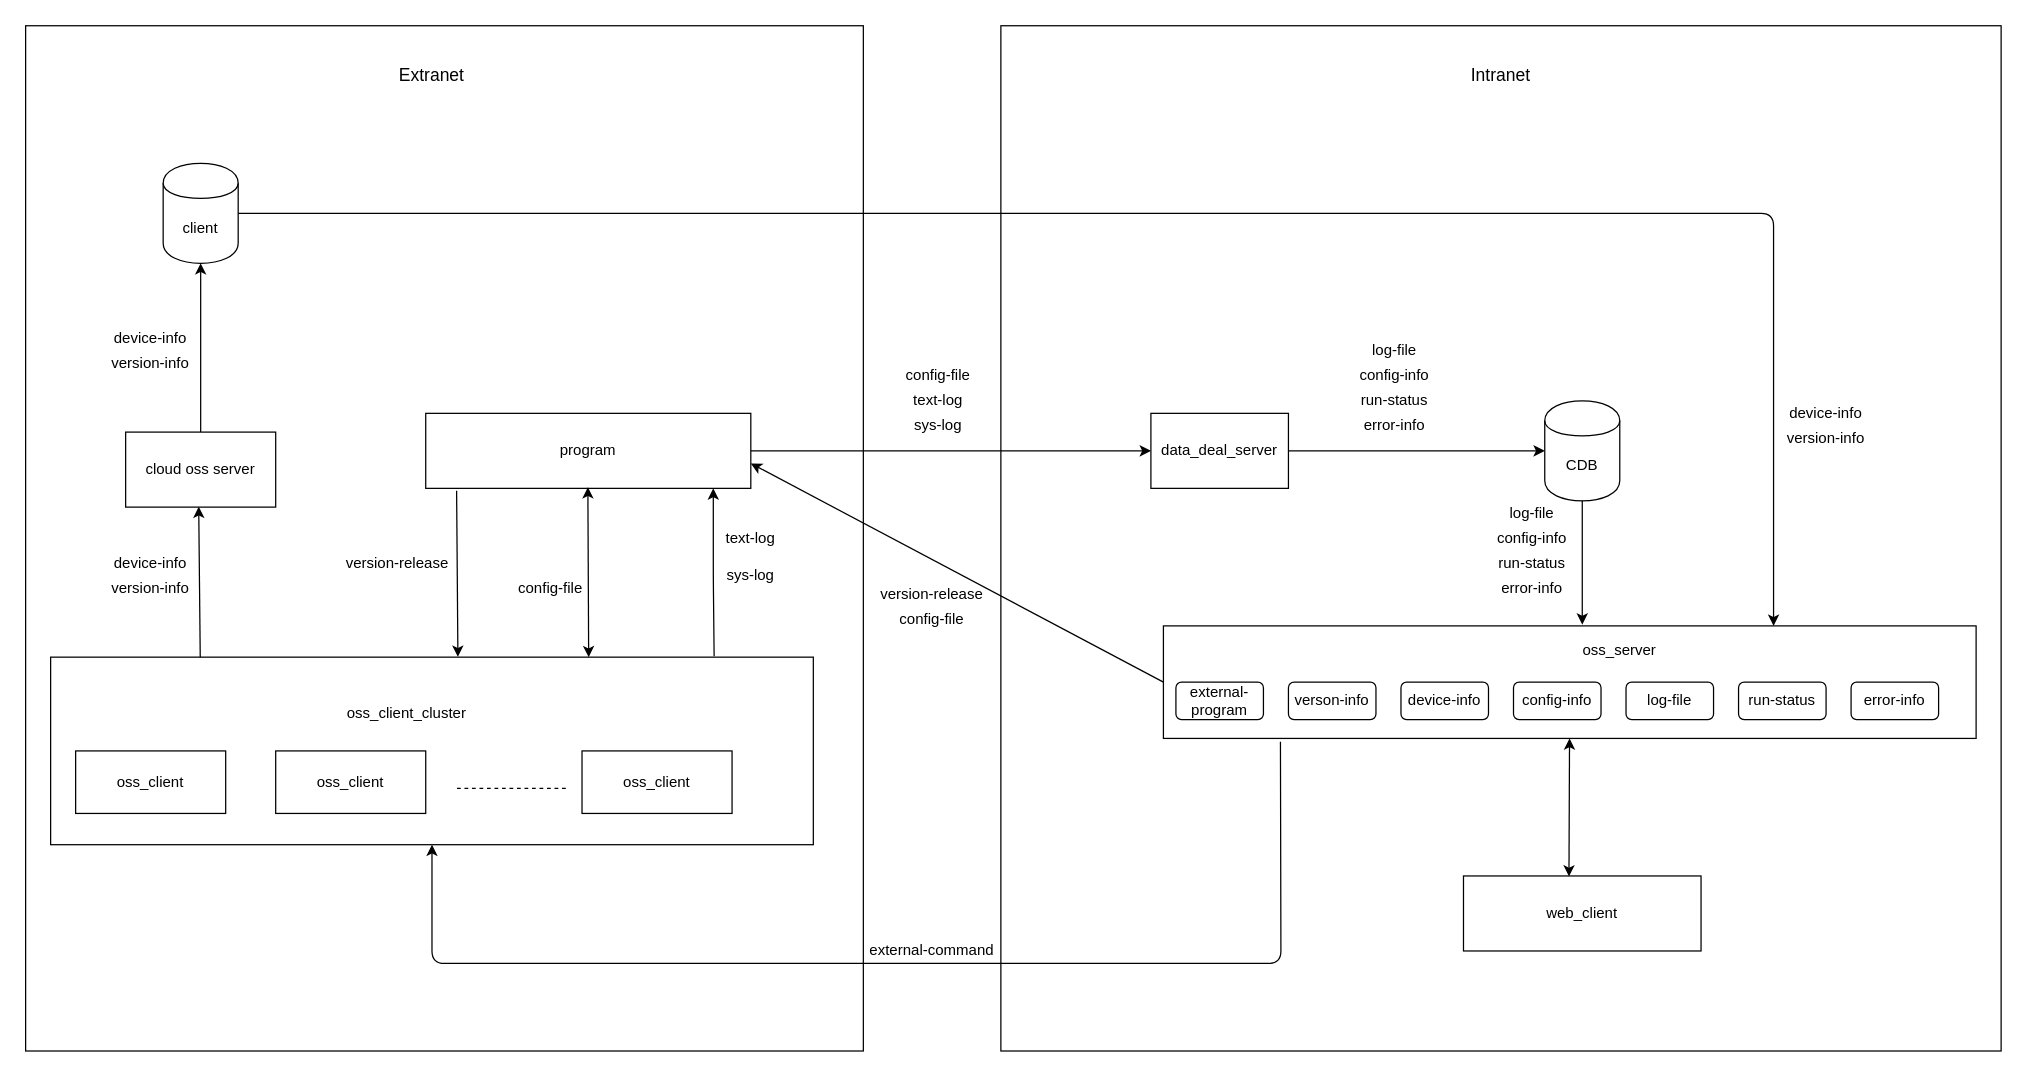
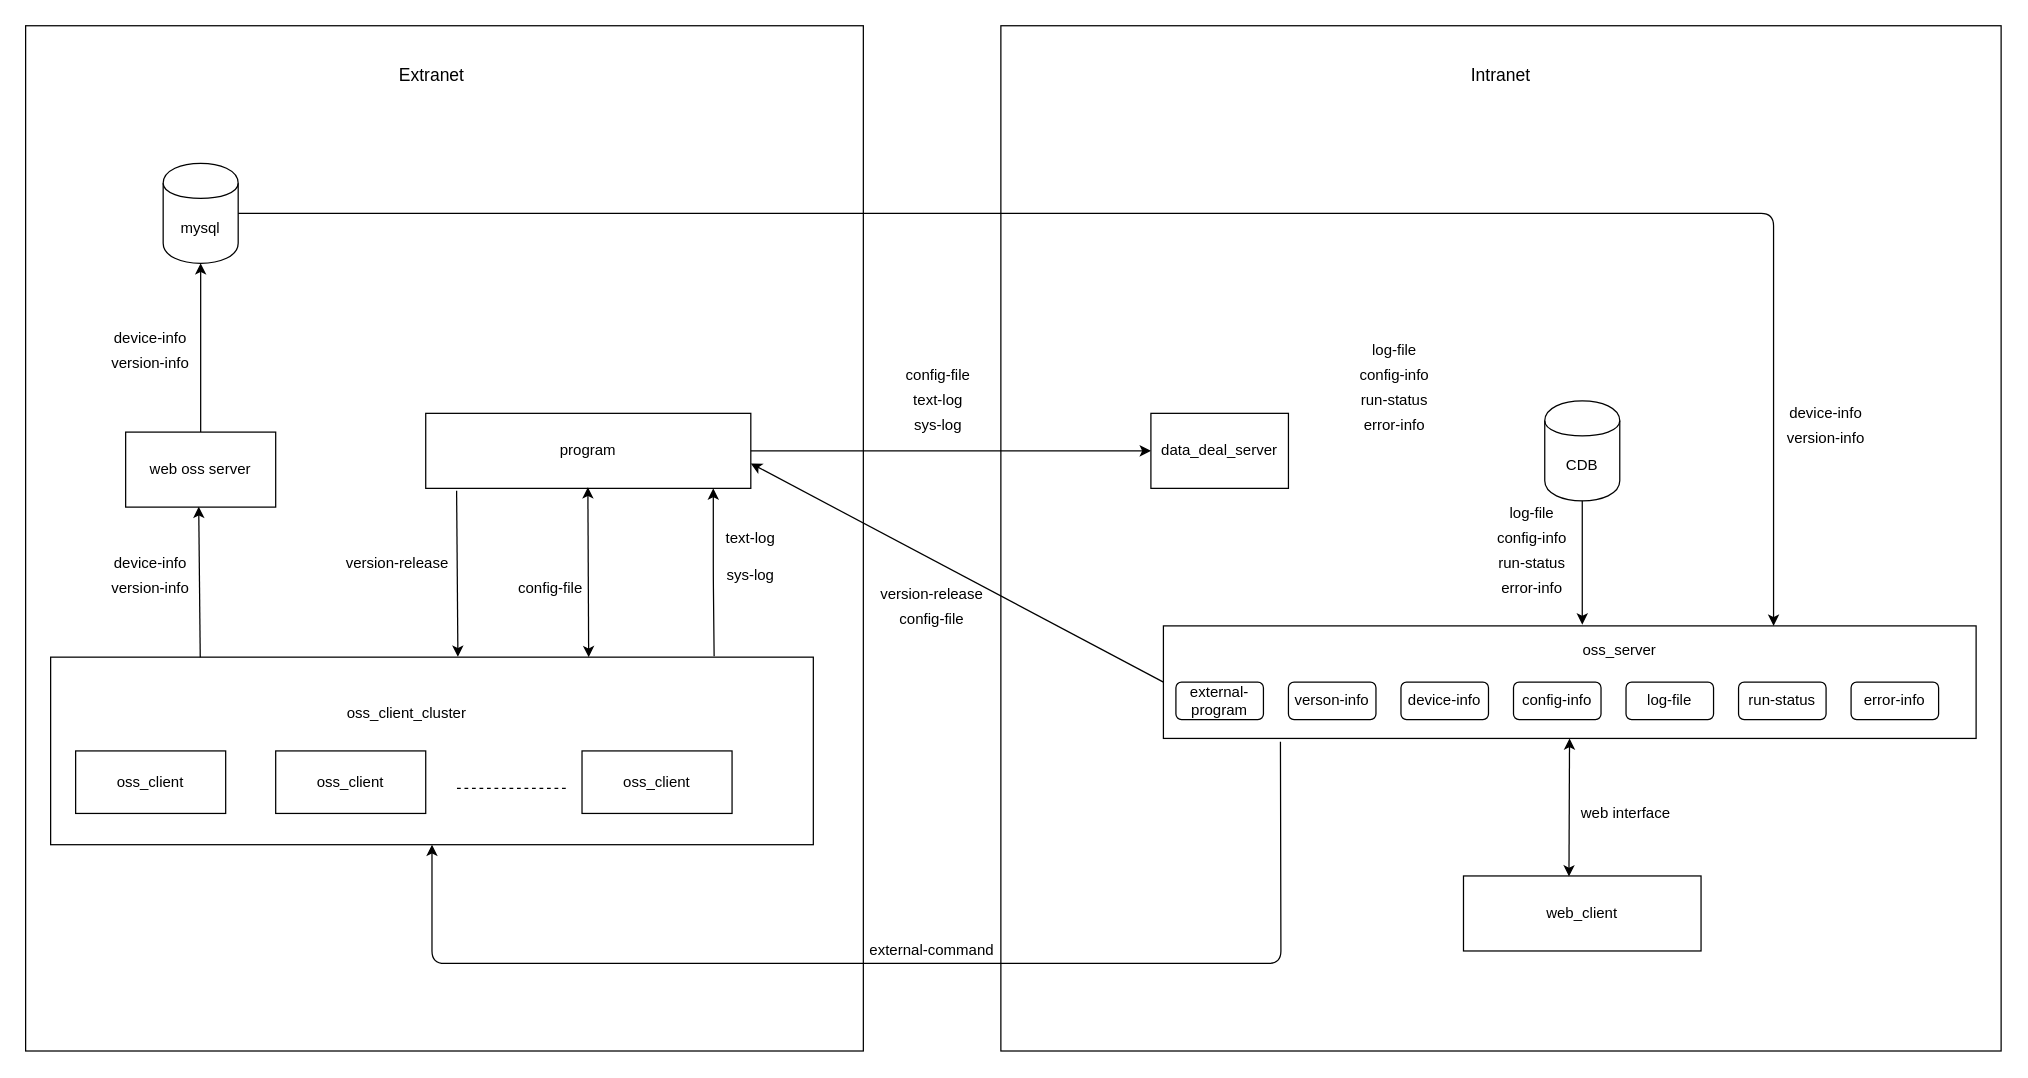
node "client": label "client" -> "mysql"
edge "data_deal_server" -> "CDB": removed
node "cloud oss server": label "cloud oss server" -> "web oss server"
node "web interface": added
